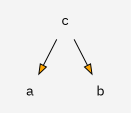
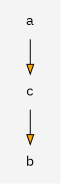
edge "c" -> "a": reversed
